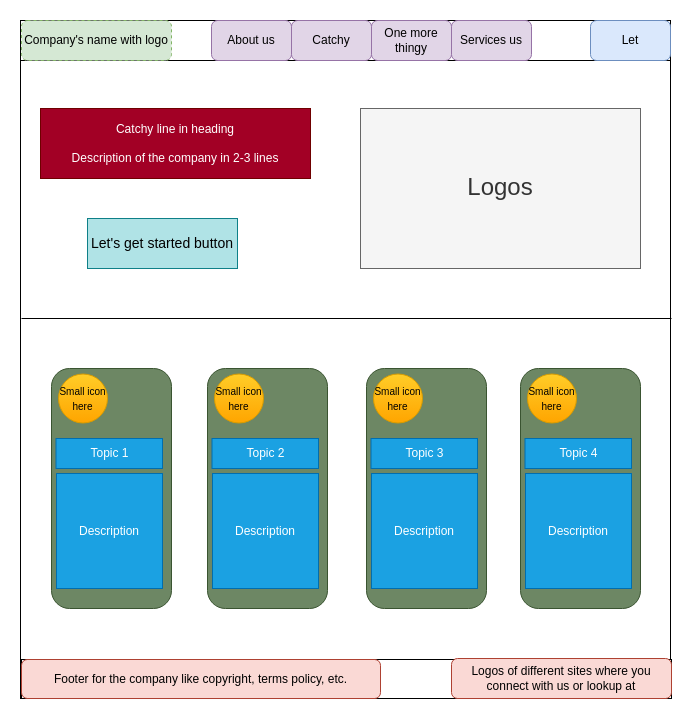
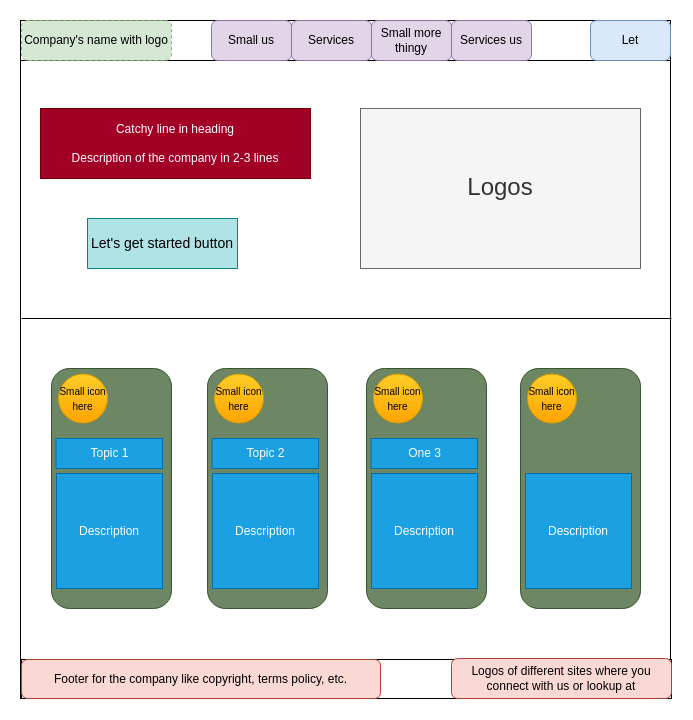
node "About us": label "About us" -> "Small us"
node "Catchy": label "Catchy" -> "Services"
node "One more thingy": label "One more thingy" -> "Small more thingy"
node "Topic 3": label "Topic 3" -> "One 3"
node "Topic 4": removed
